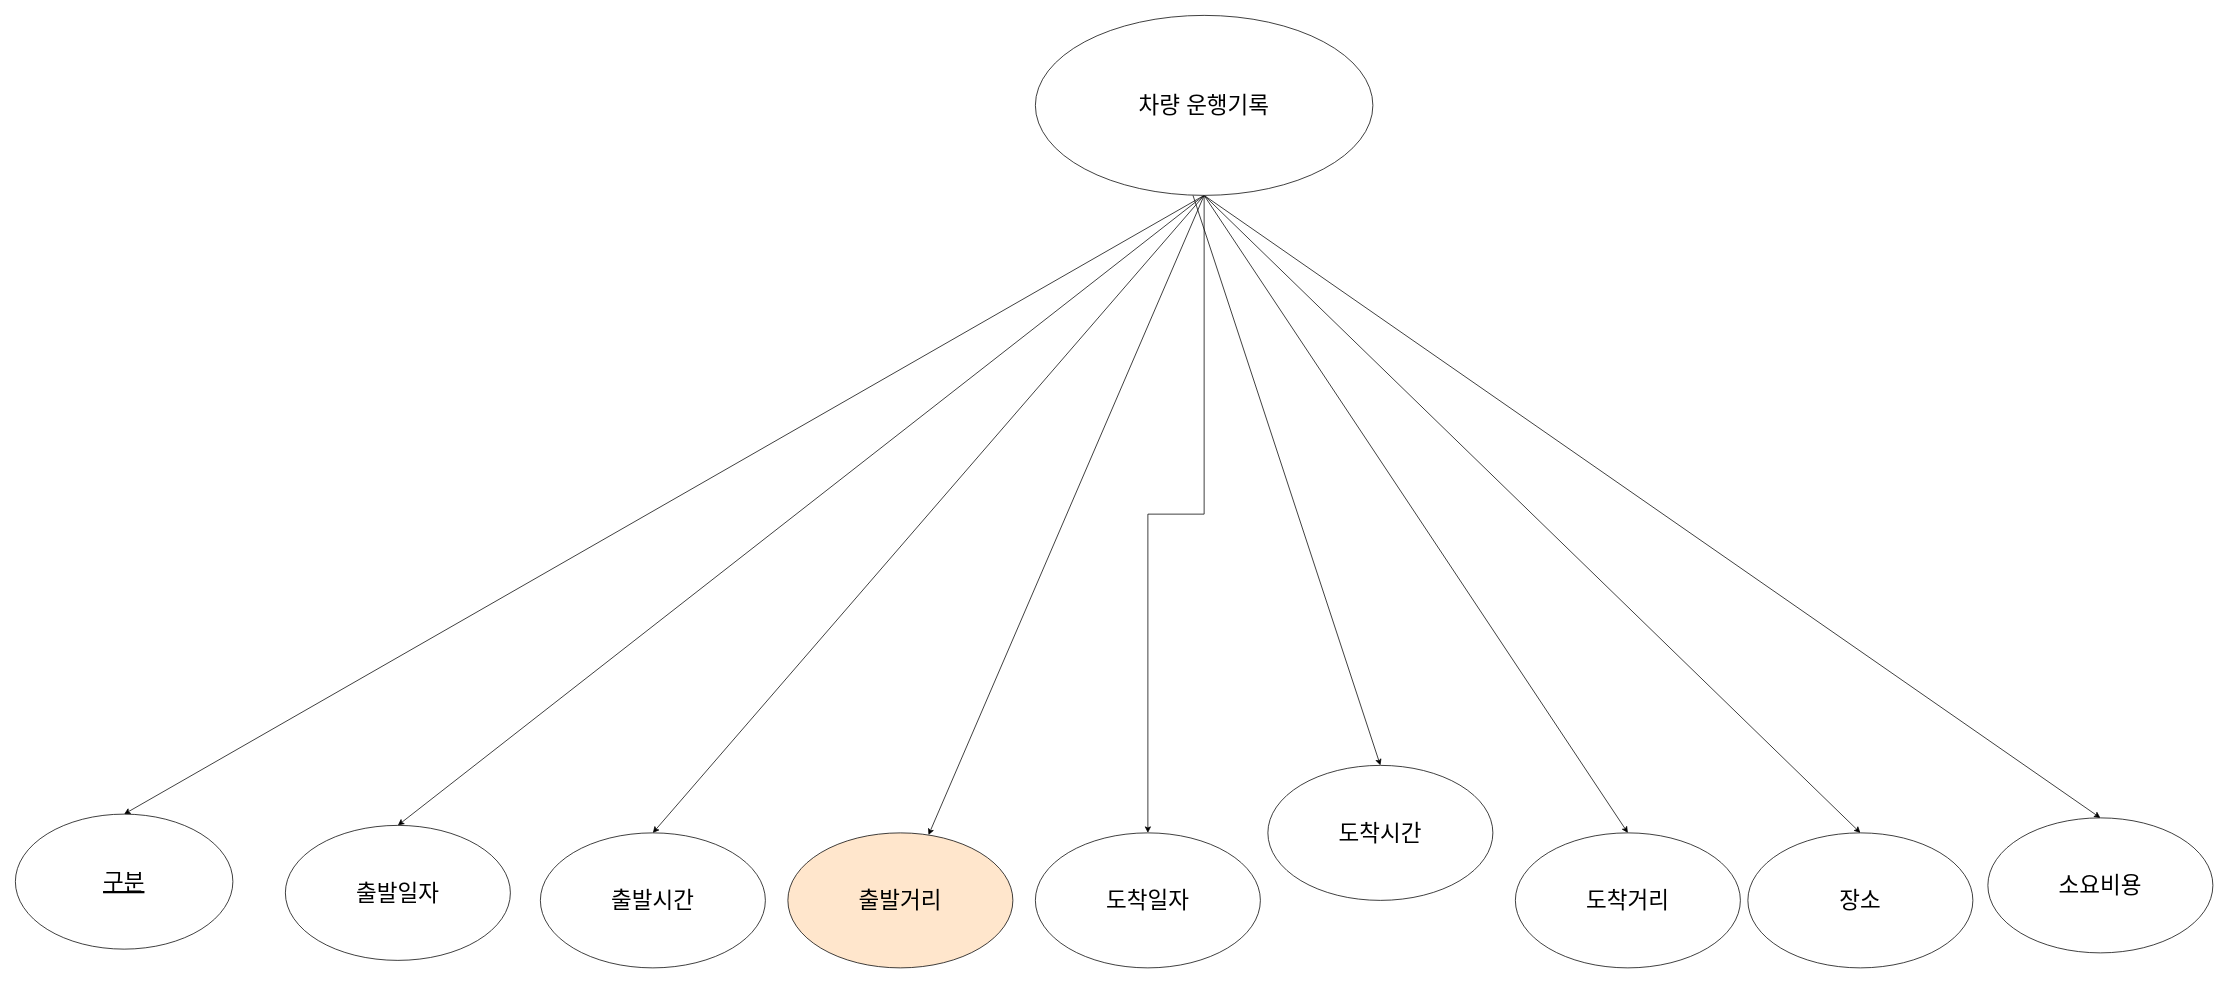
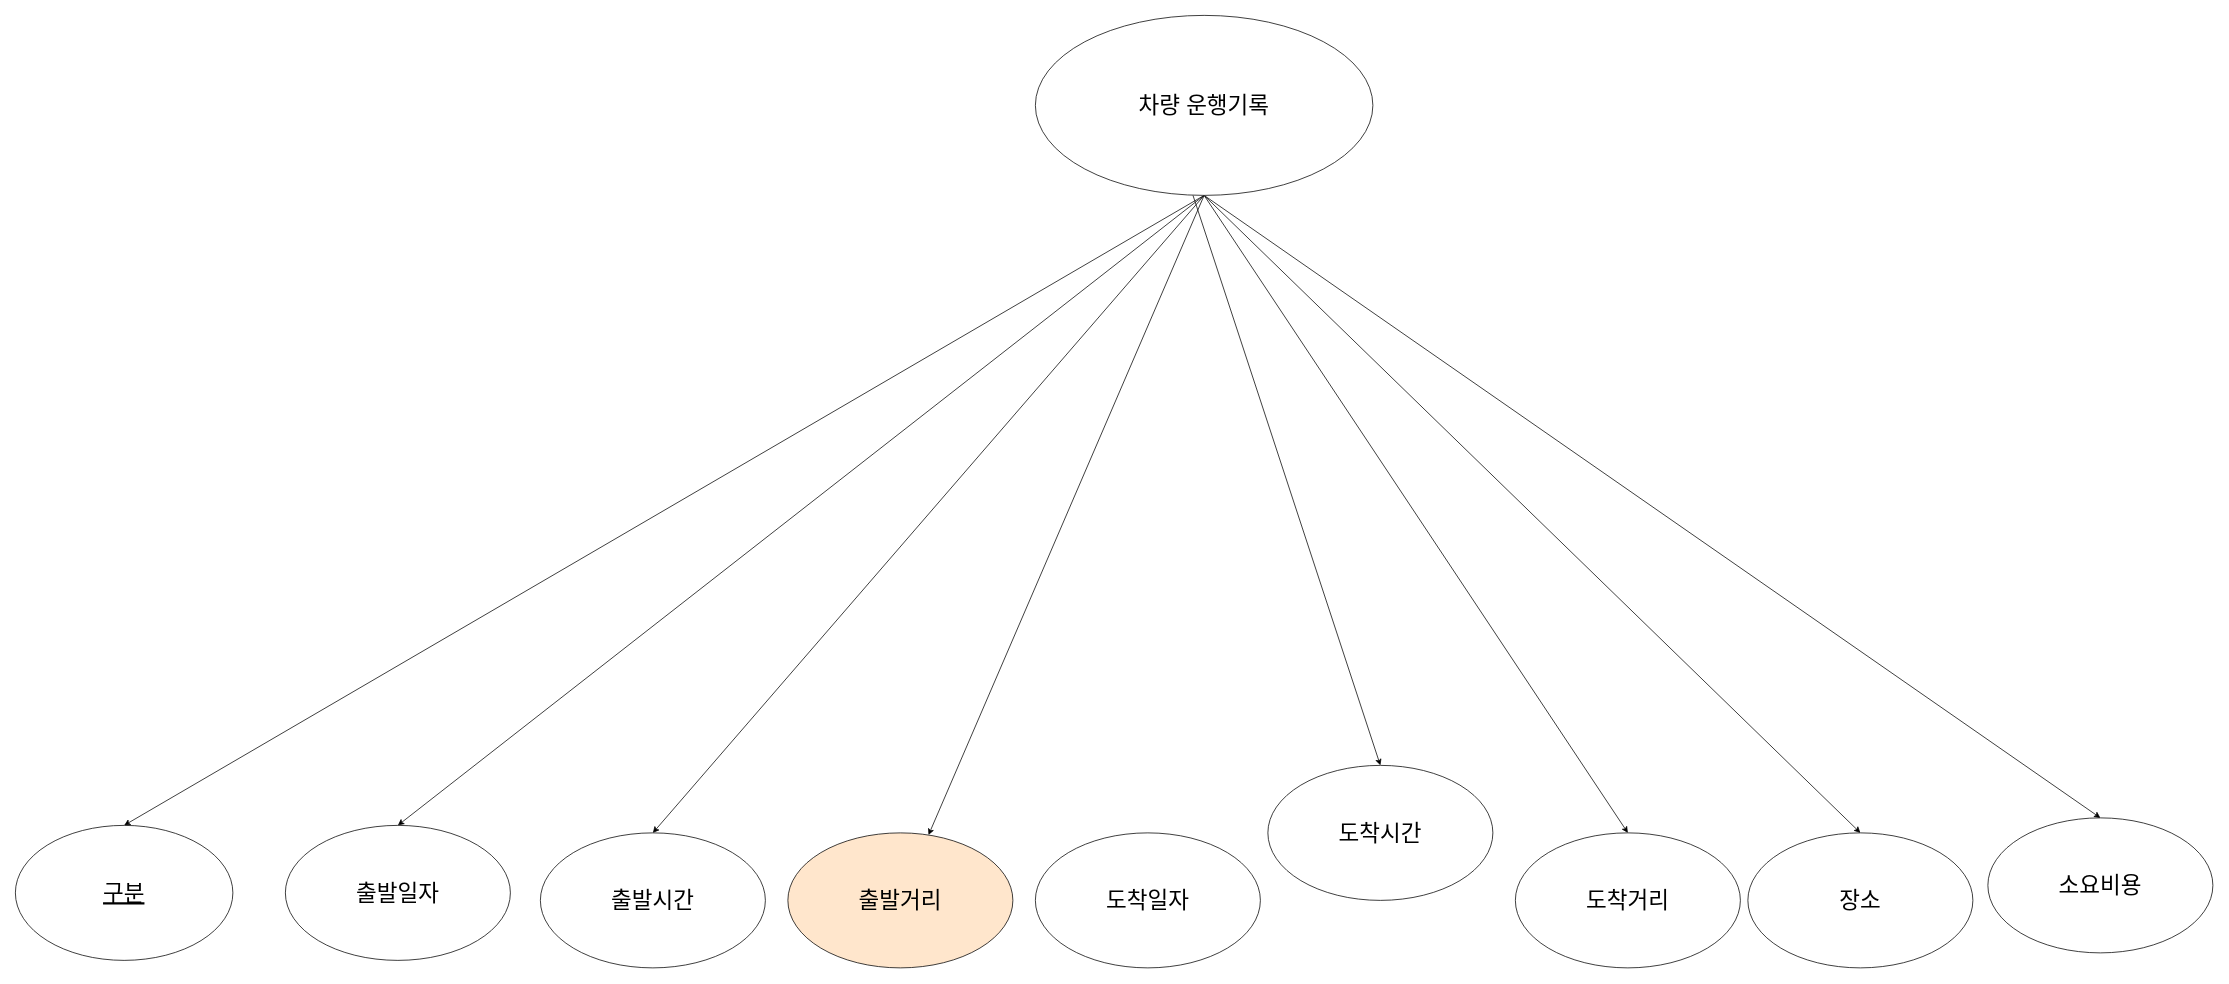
edge "차량 운행기록" -> "도착일자": removed
node "구분": moved (124, 882) -> (124, 893)
